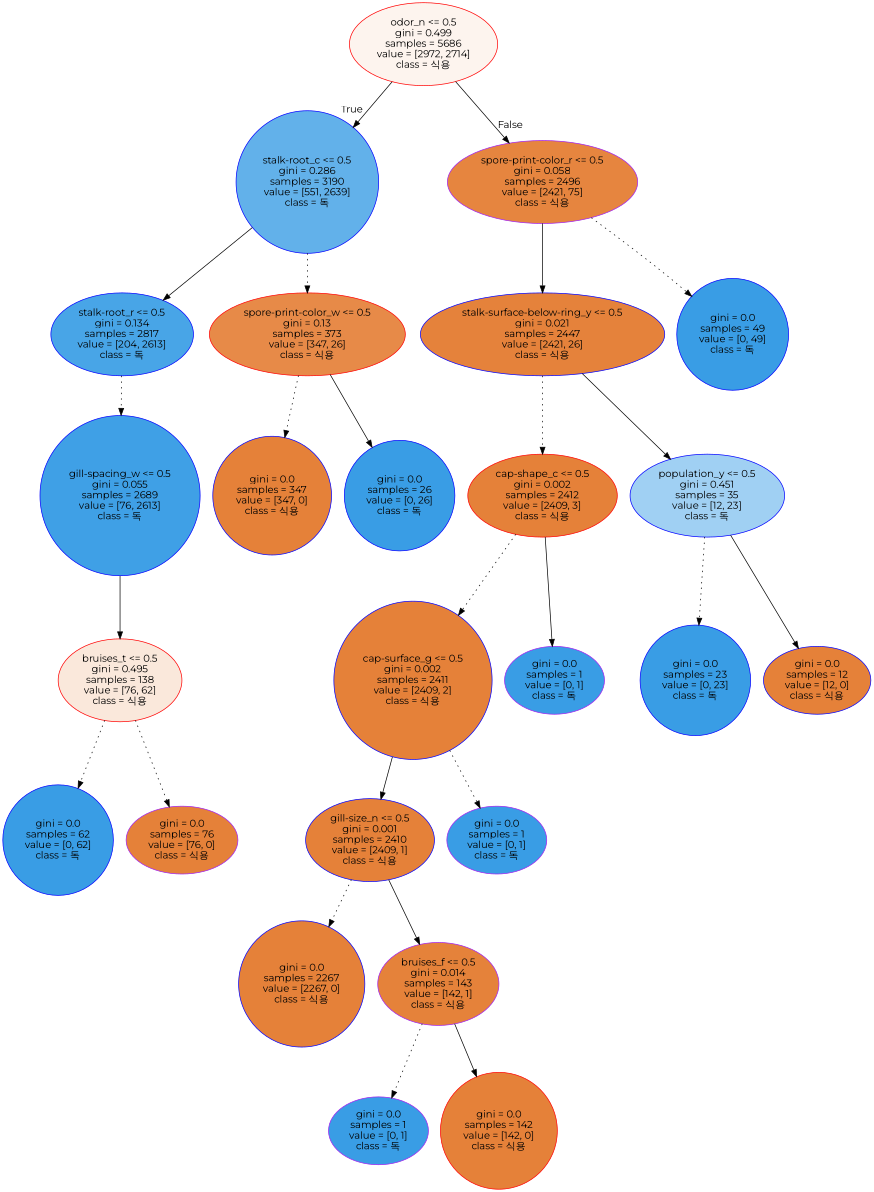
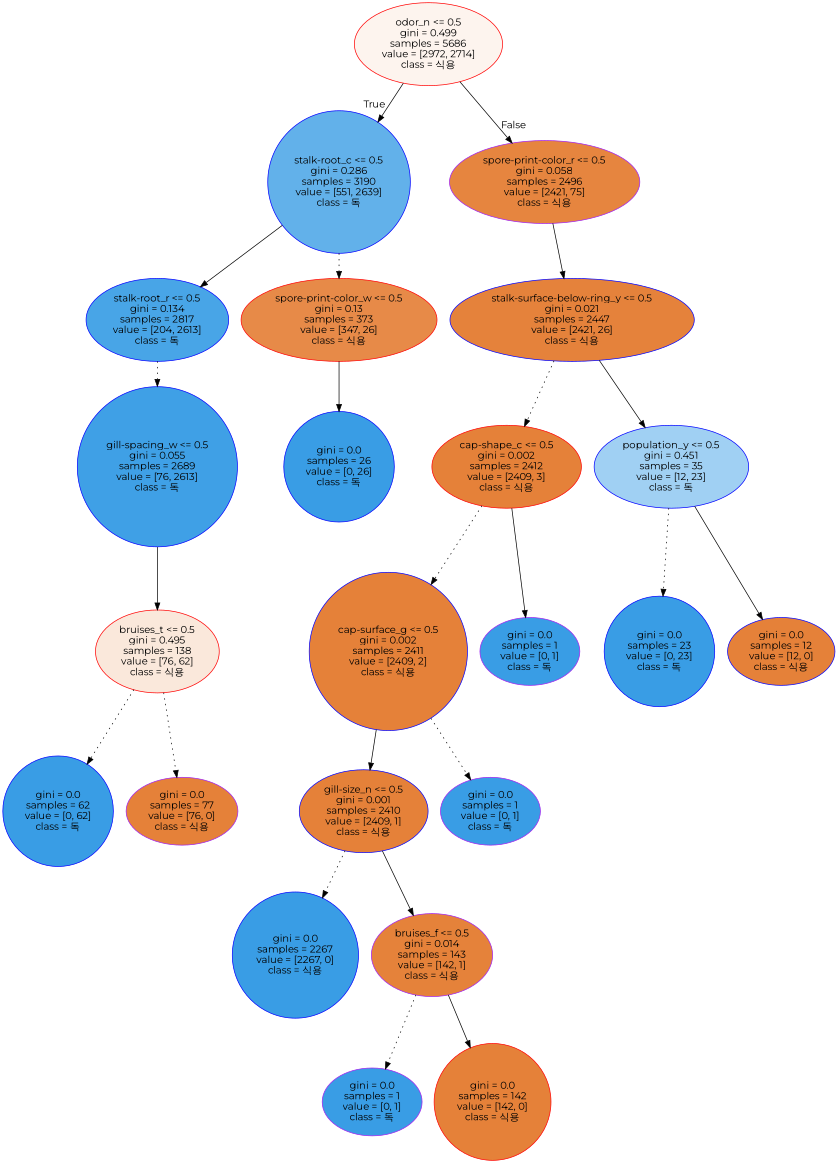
node "gini = 0.0 samples = 49 value = [0, 49] class = 독": removed
node "gini = 0.0 samples = 347 value = [347, 0] class = 식용": removed
node "gini = 0.0 samples = 76 value = [76, 0] class = 식용": label "gini = 0.0 samples = 76 value = [76, 0] class = 식용" -> "gini = 0.0 samples = 77 value = [76, 0] class = 식용"
node "gini = 0.0 samples = 2267 value = [2267, 0] class = 식용": fillcolor #e58139 -> #399de5
